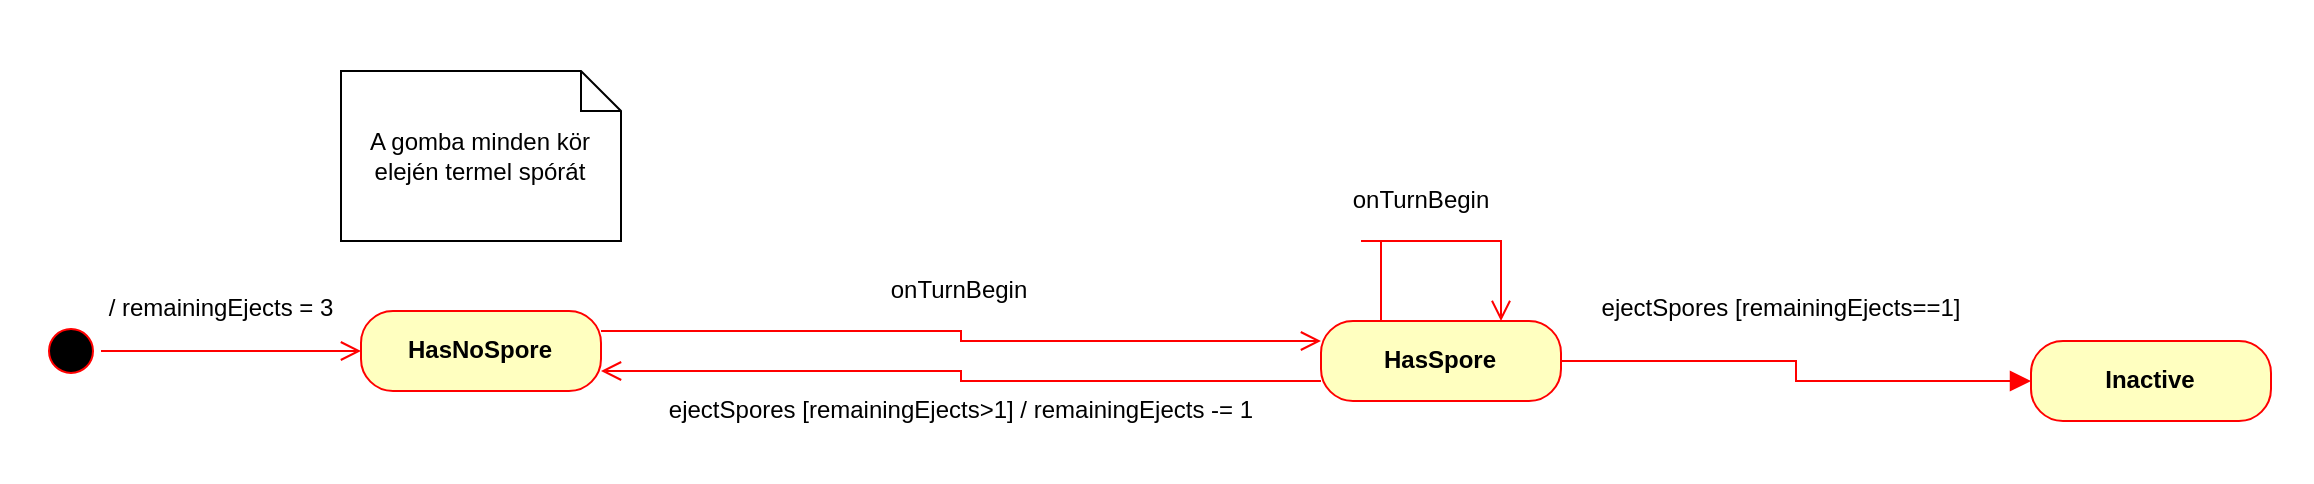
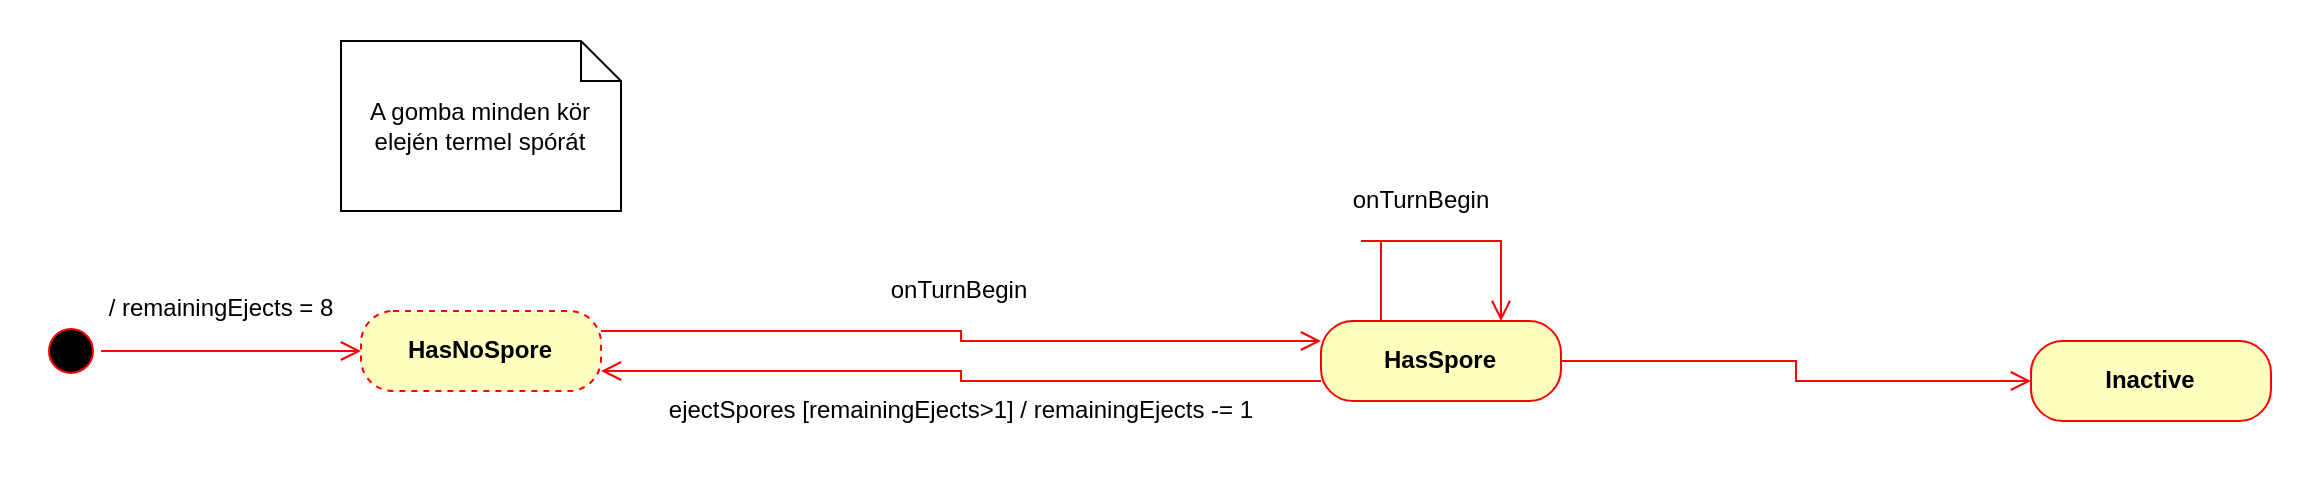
node "A gomba minden kör elején termel spórát": moved (481, 156) -> (481, 126)
node "/ remainingEjects = 3": label "/ remainingEjects = 3" -> "/ remainingEjects = 8"
node "ejectSpores [remainingEjects==1]": removed
node "HasNoSpore": style solid -> dashed
edge "HasSpore" -> "Inactive": arrowhead block -> open
